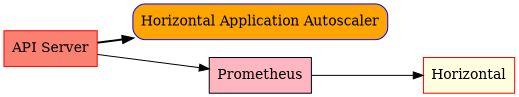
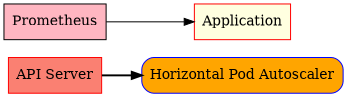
node "Horizontal Application Autoscaler": label "Horizontal Application Autoscaler" -> "Horizontal Pod Autoscaler"
edge "API Server" -> "Prometheus": removed
node "Horizontal": label "Horizontal" -> "Application"
